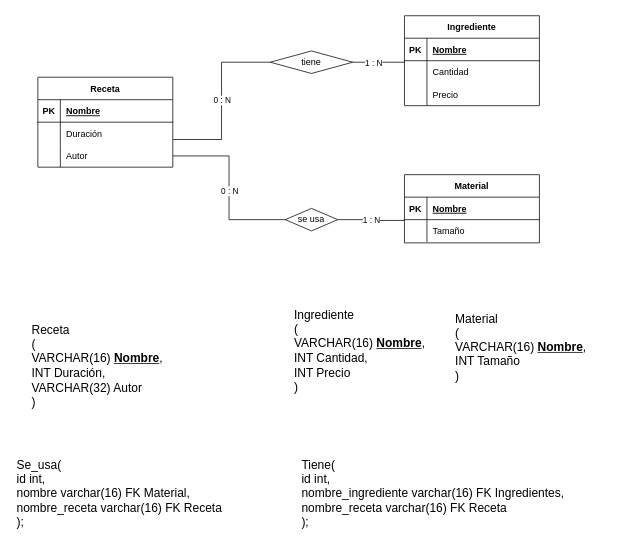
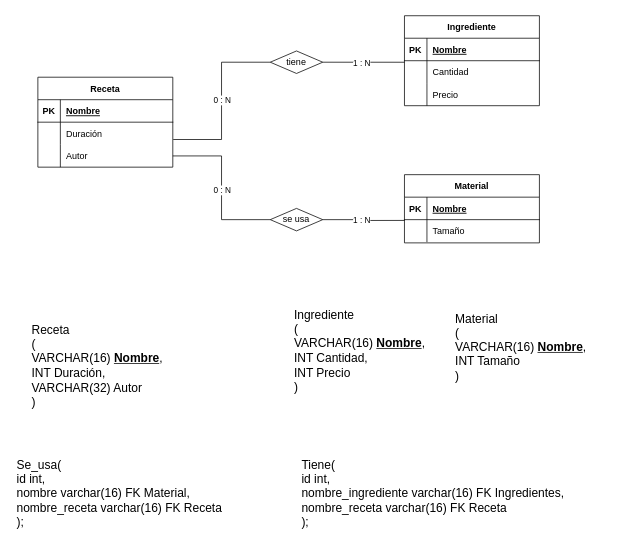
node "tiene": size 83x23 -> 53x23
node "se usa": moved (312, 219) -> (297, 219)
